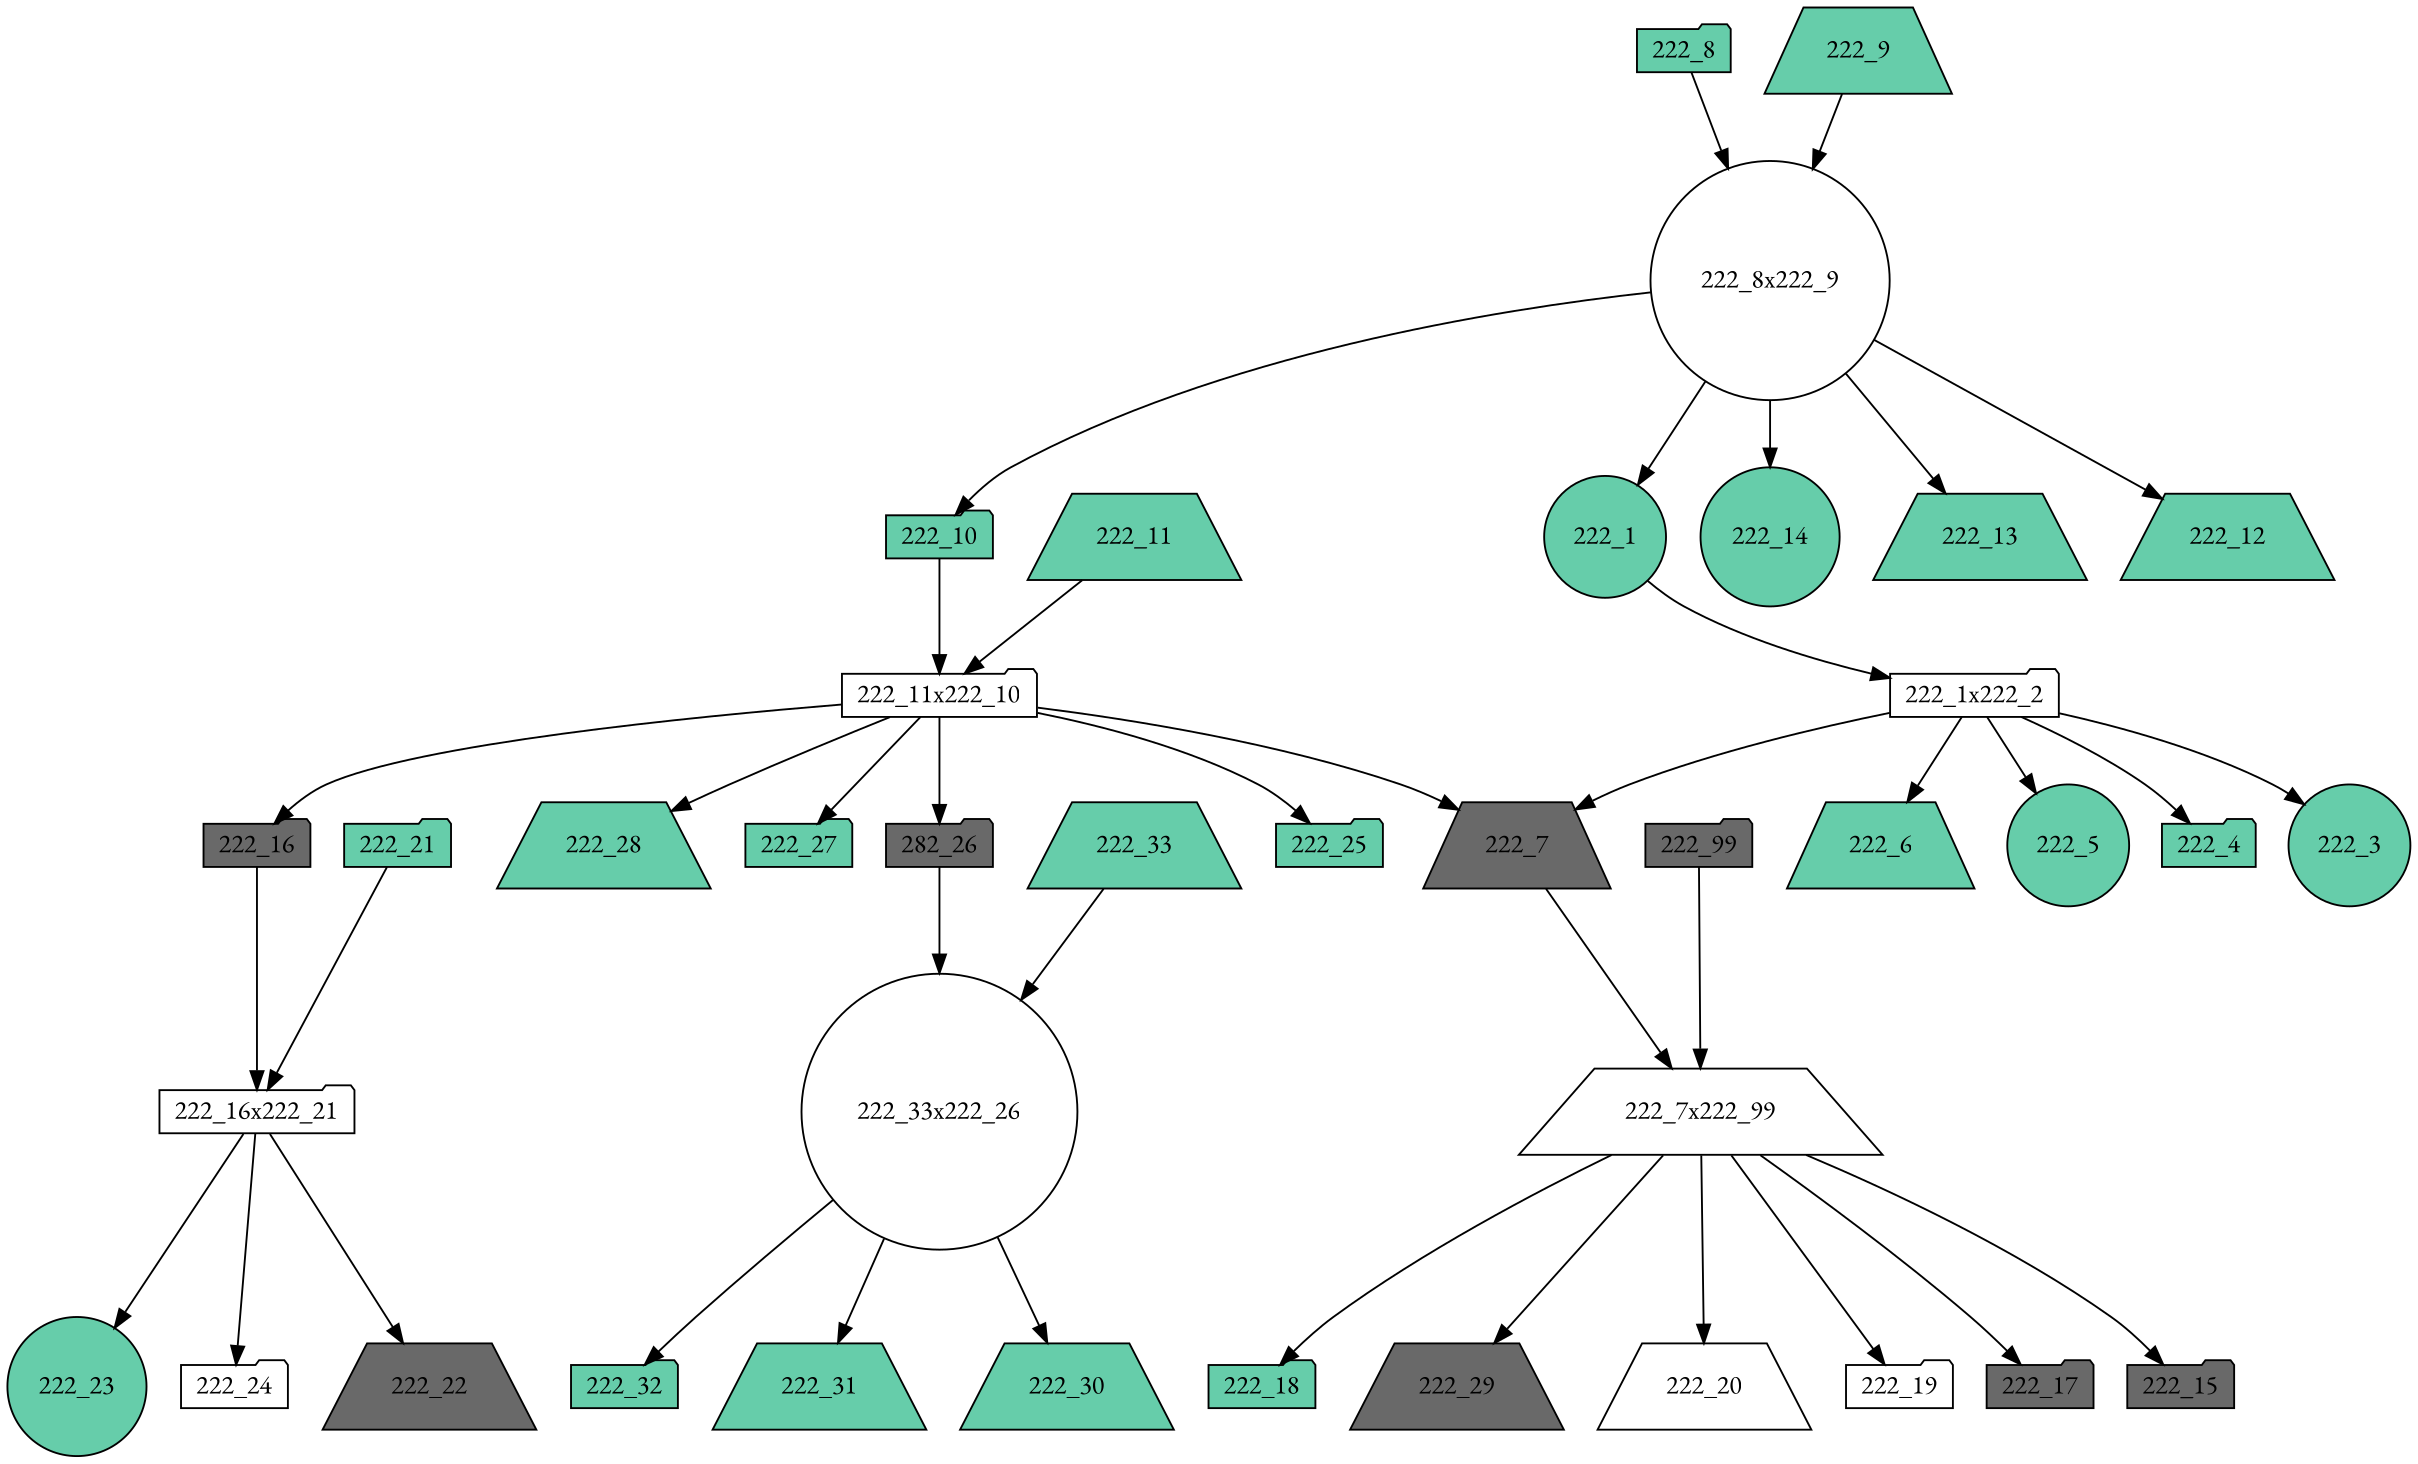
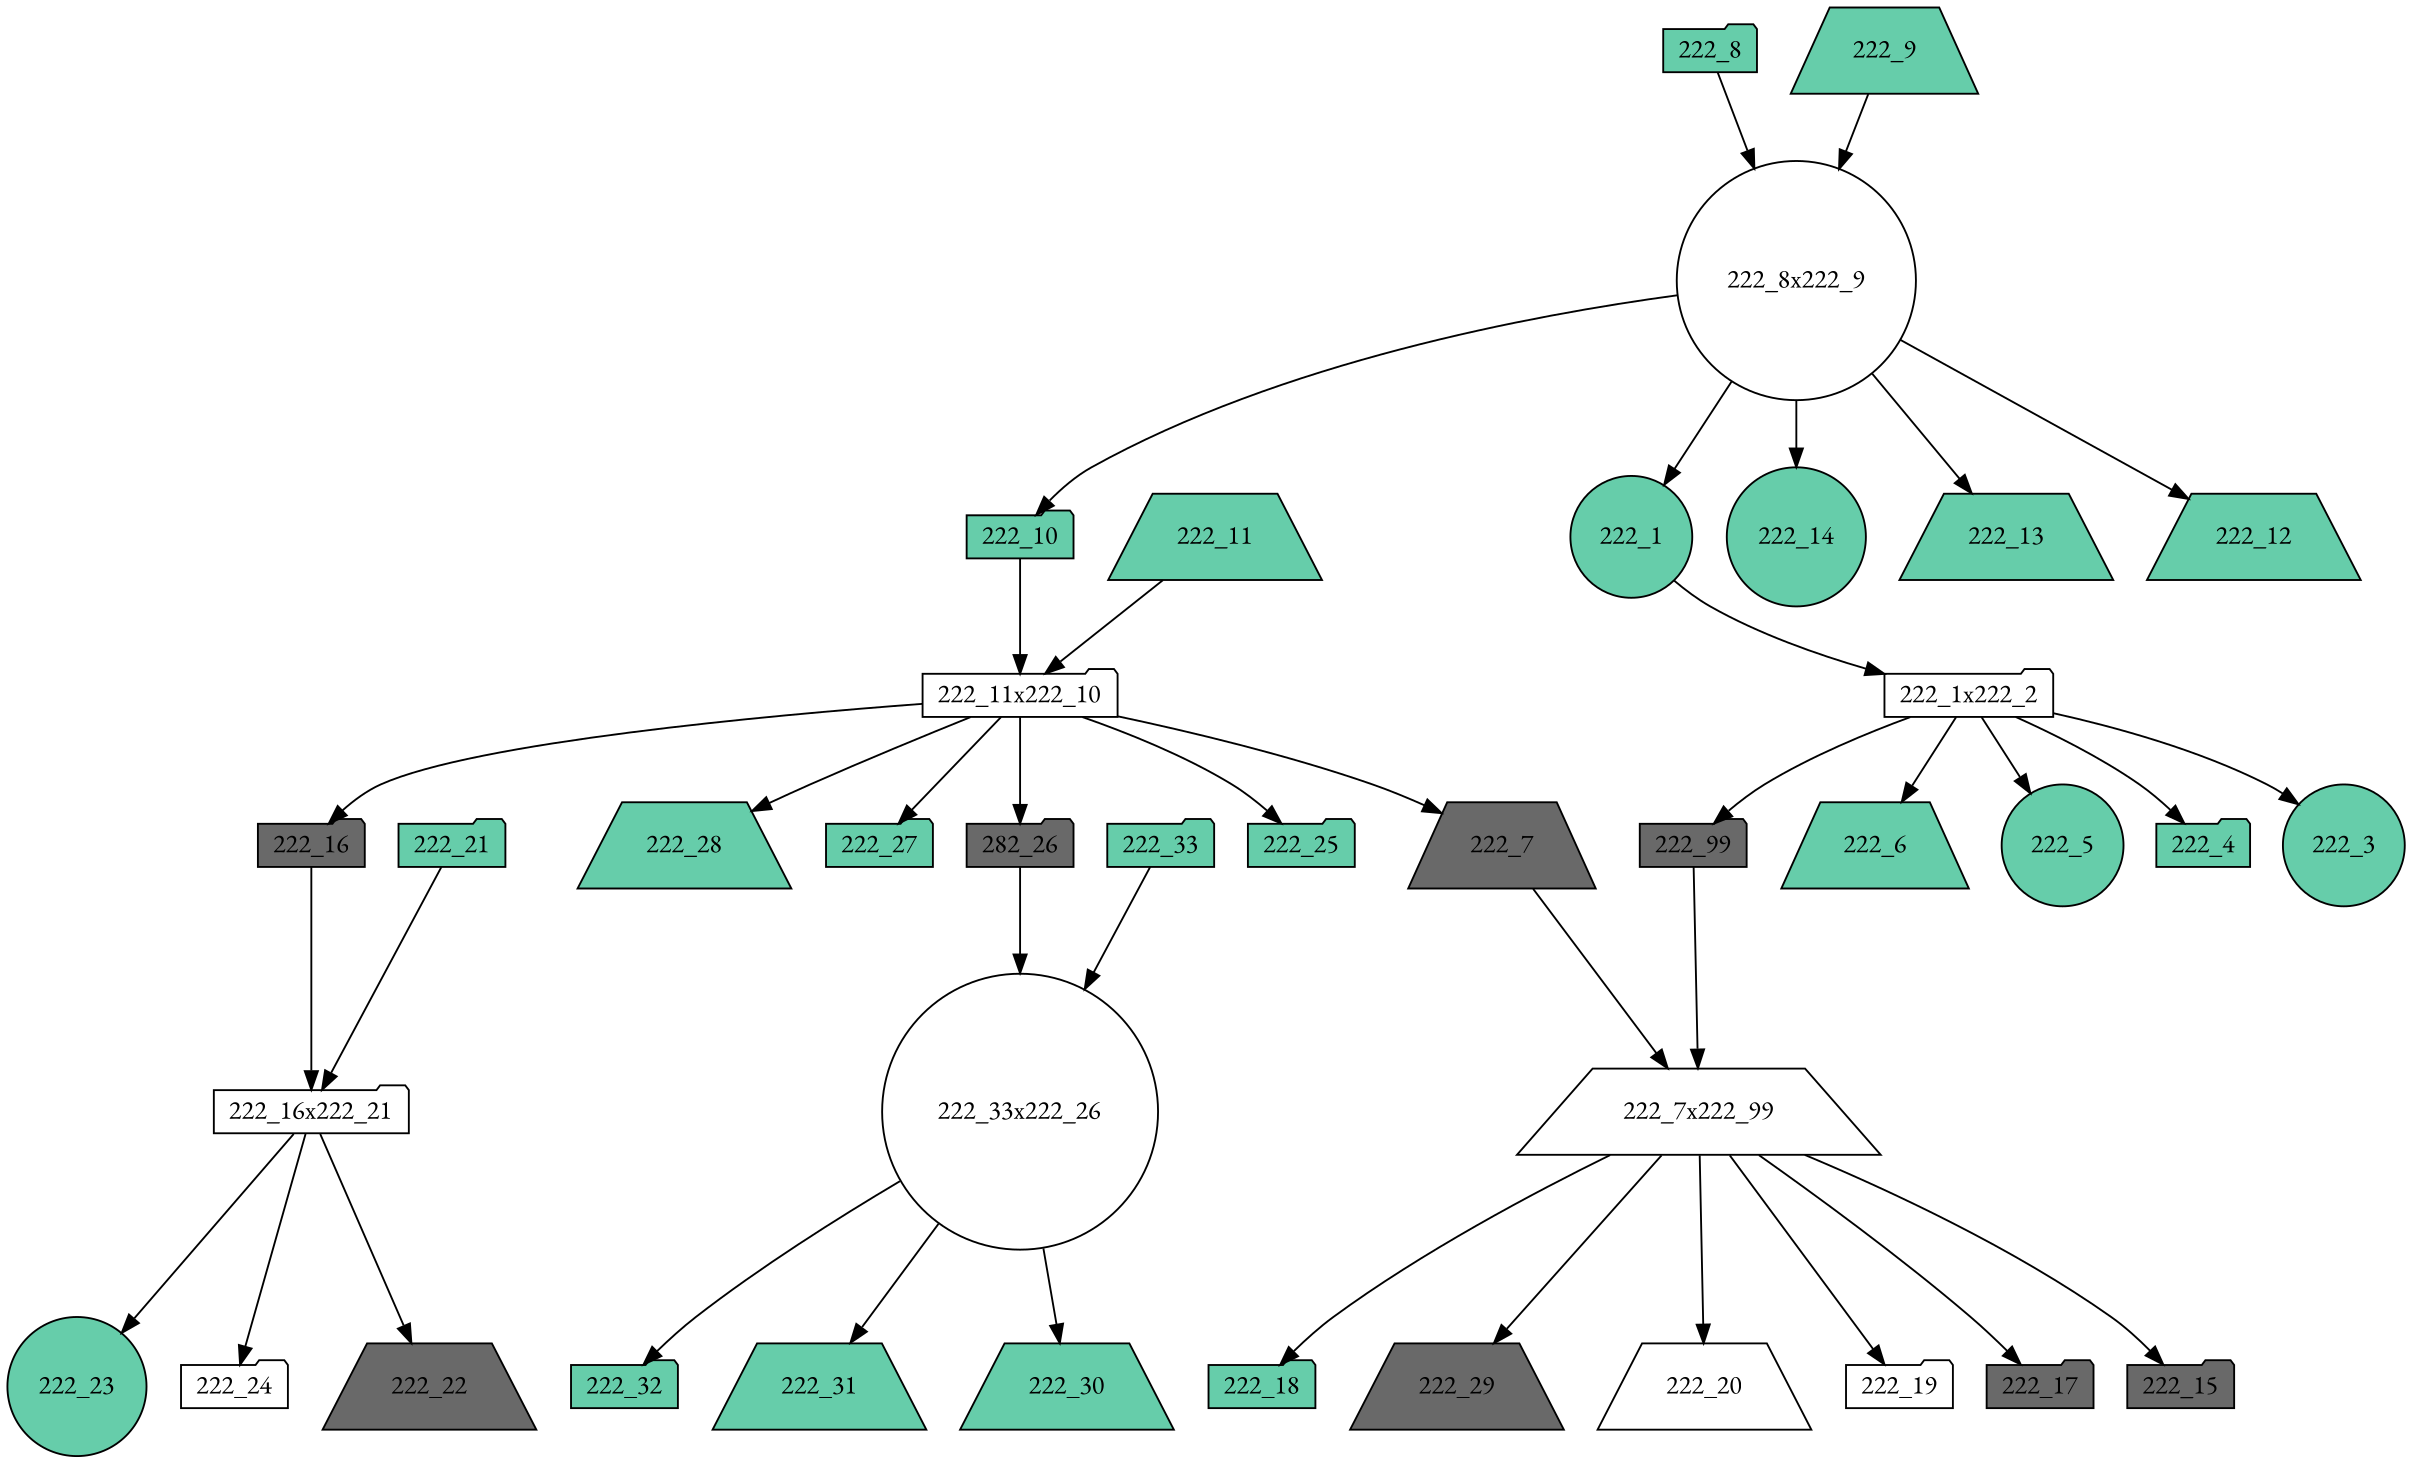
edge "222_1x222_2" -> "222_7": now "222_1x222_2" -> "222_99"
node "222_33": shape trapezium -> folder
